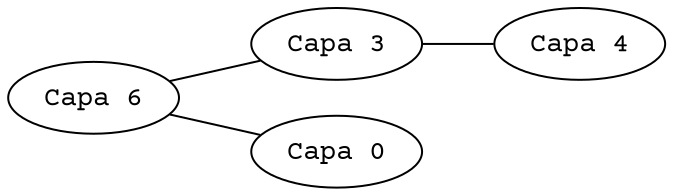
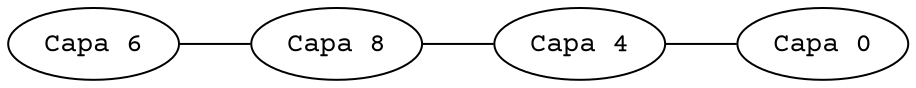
node "Capa 3": label "Capa 3" -> "Capa 8"
edge "Capa 6" -- "Capa 0": now "Capa 4" -- "Capa 0"
